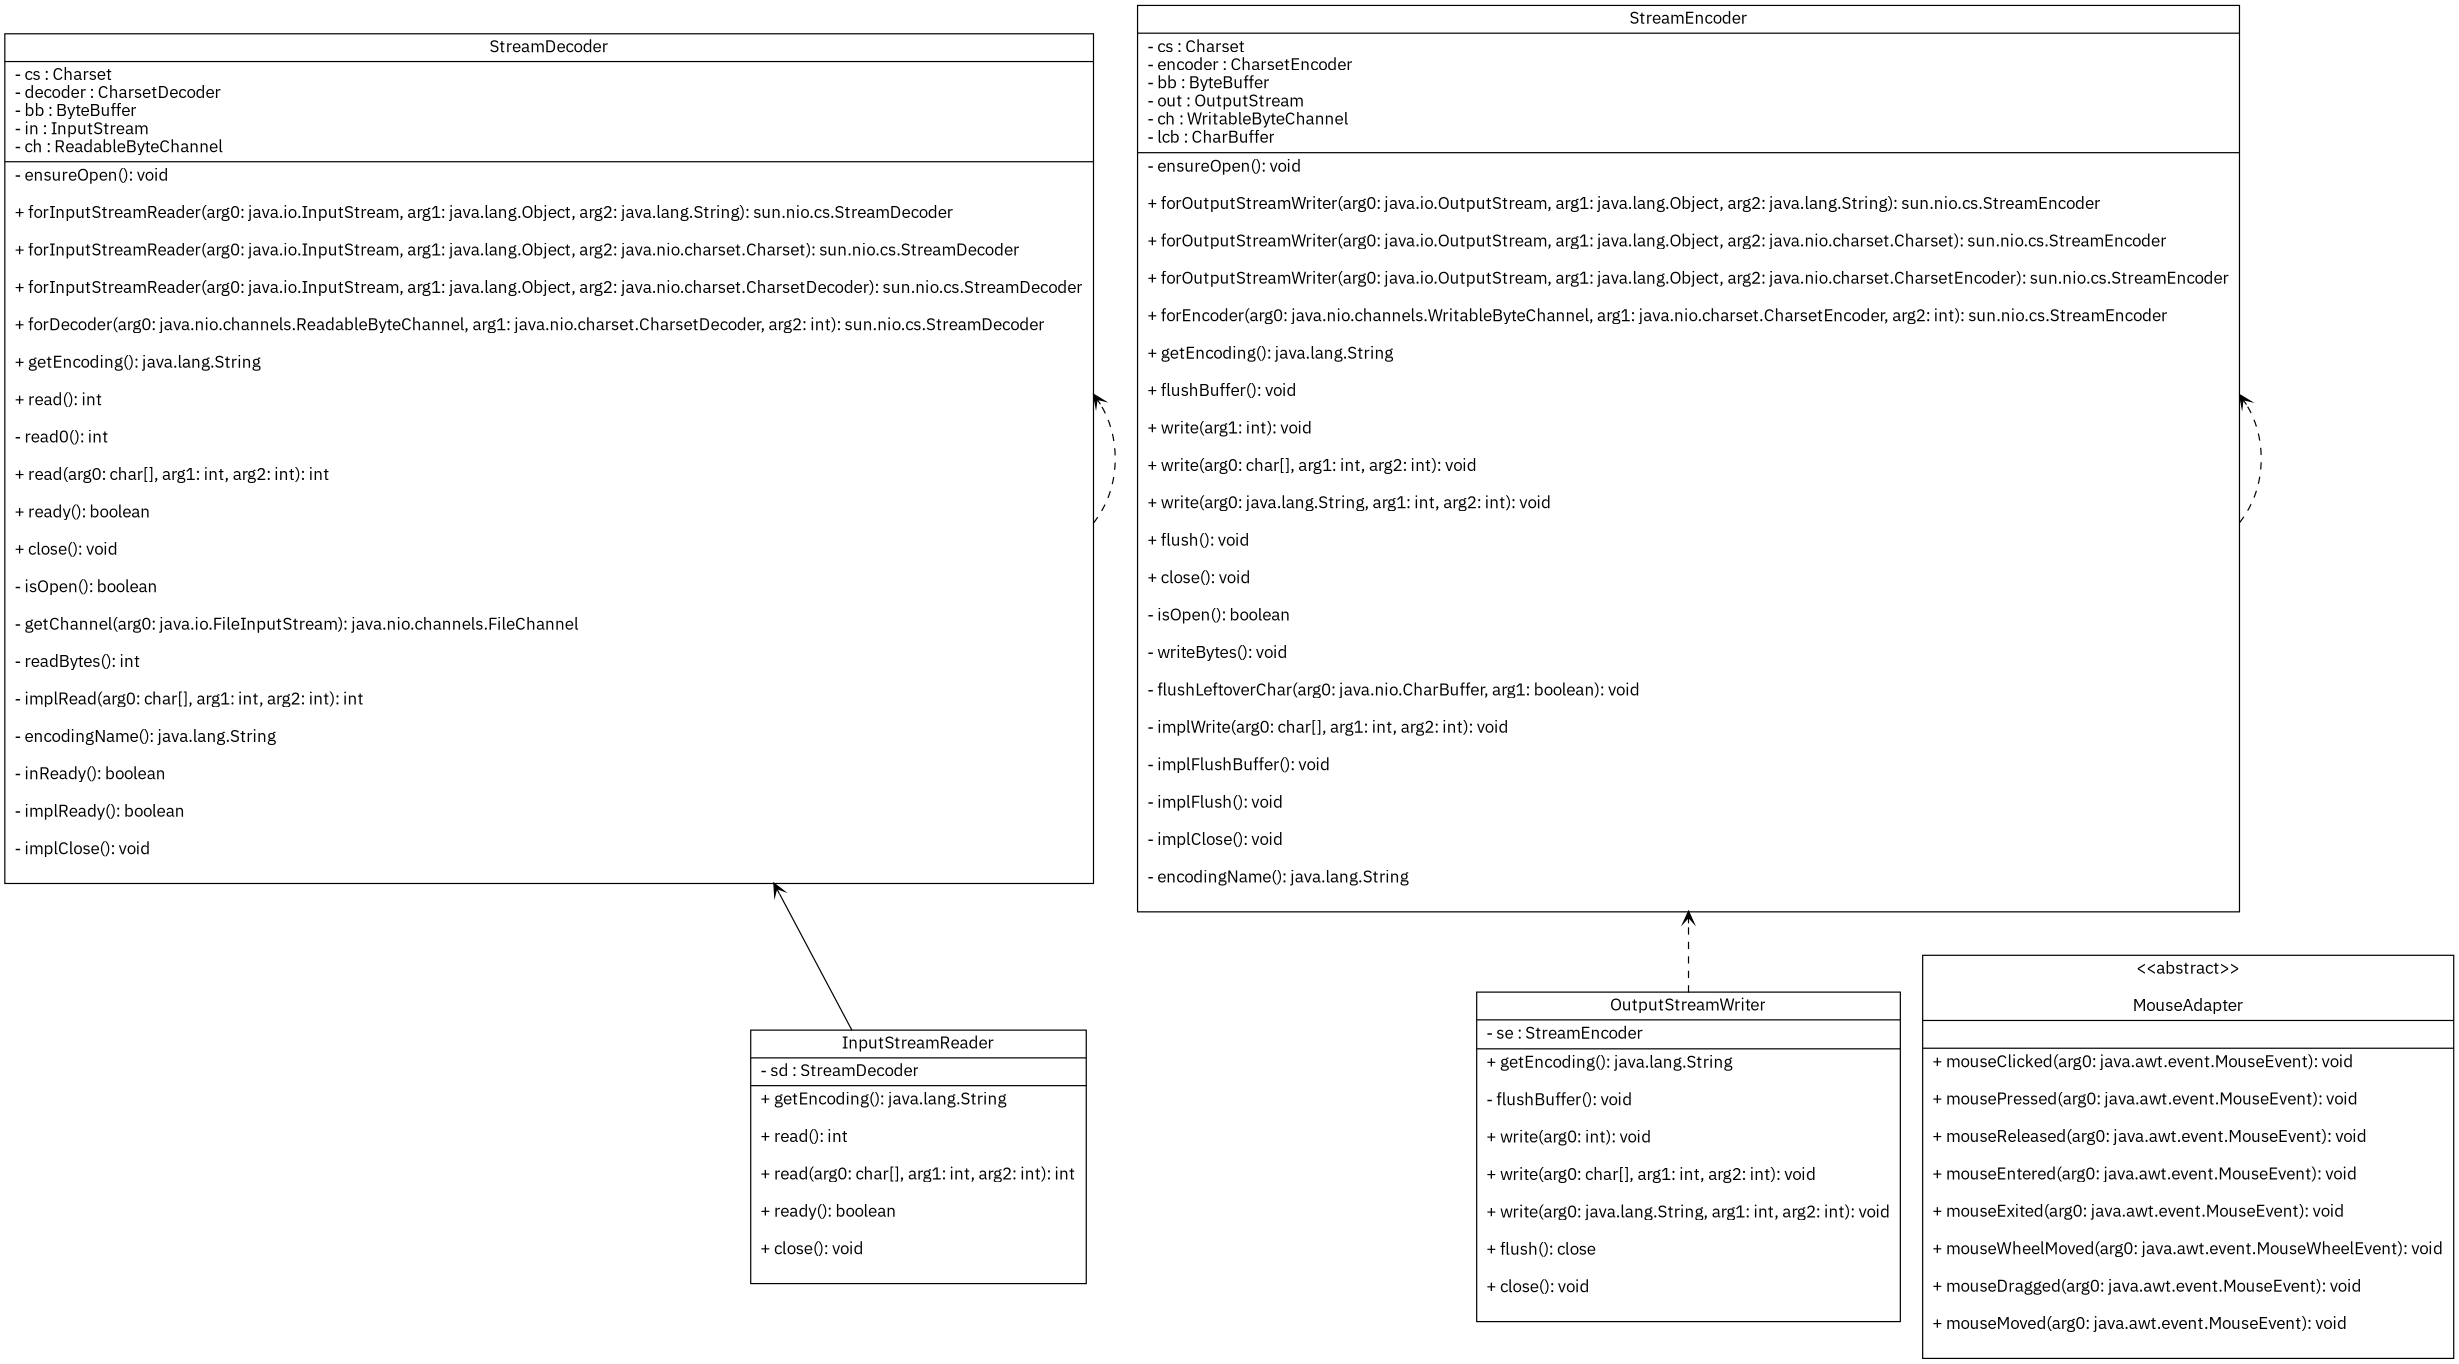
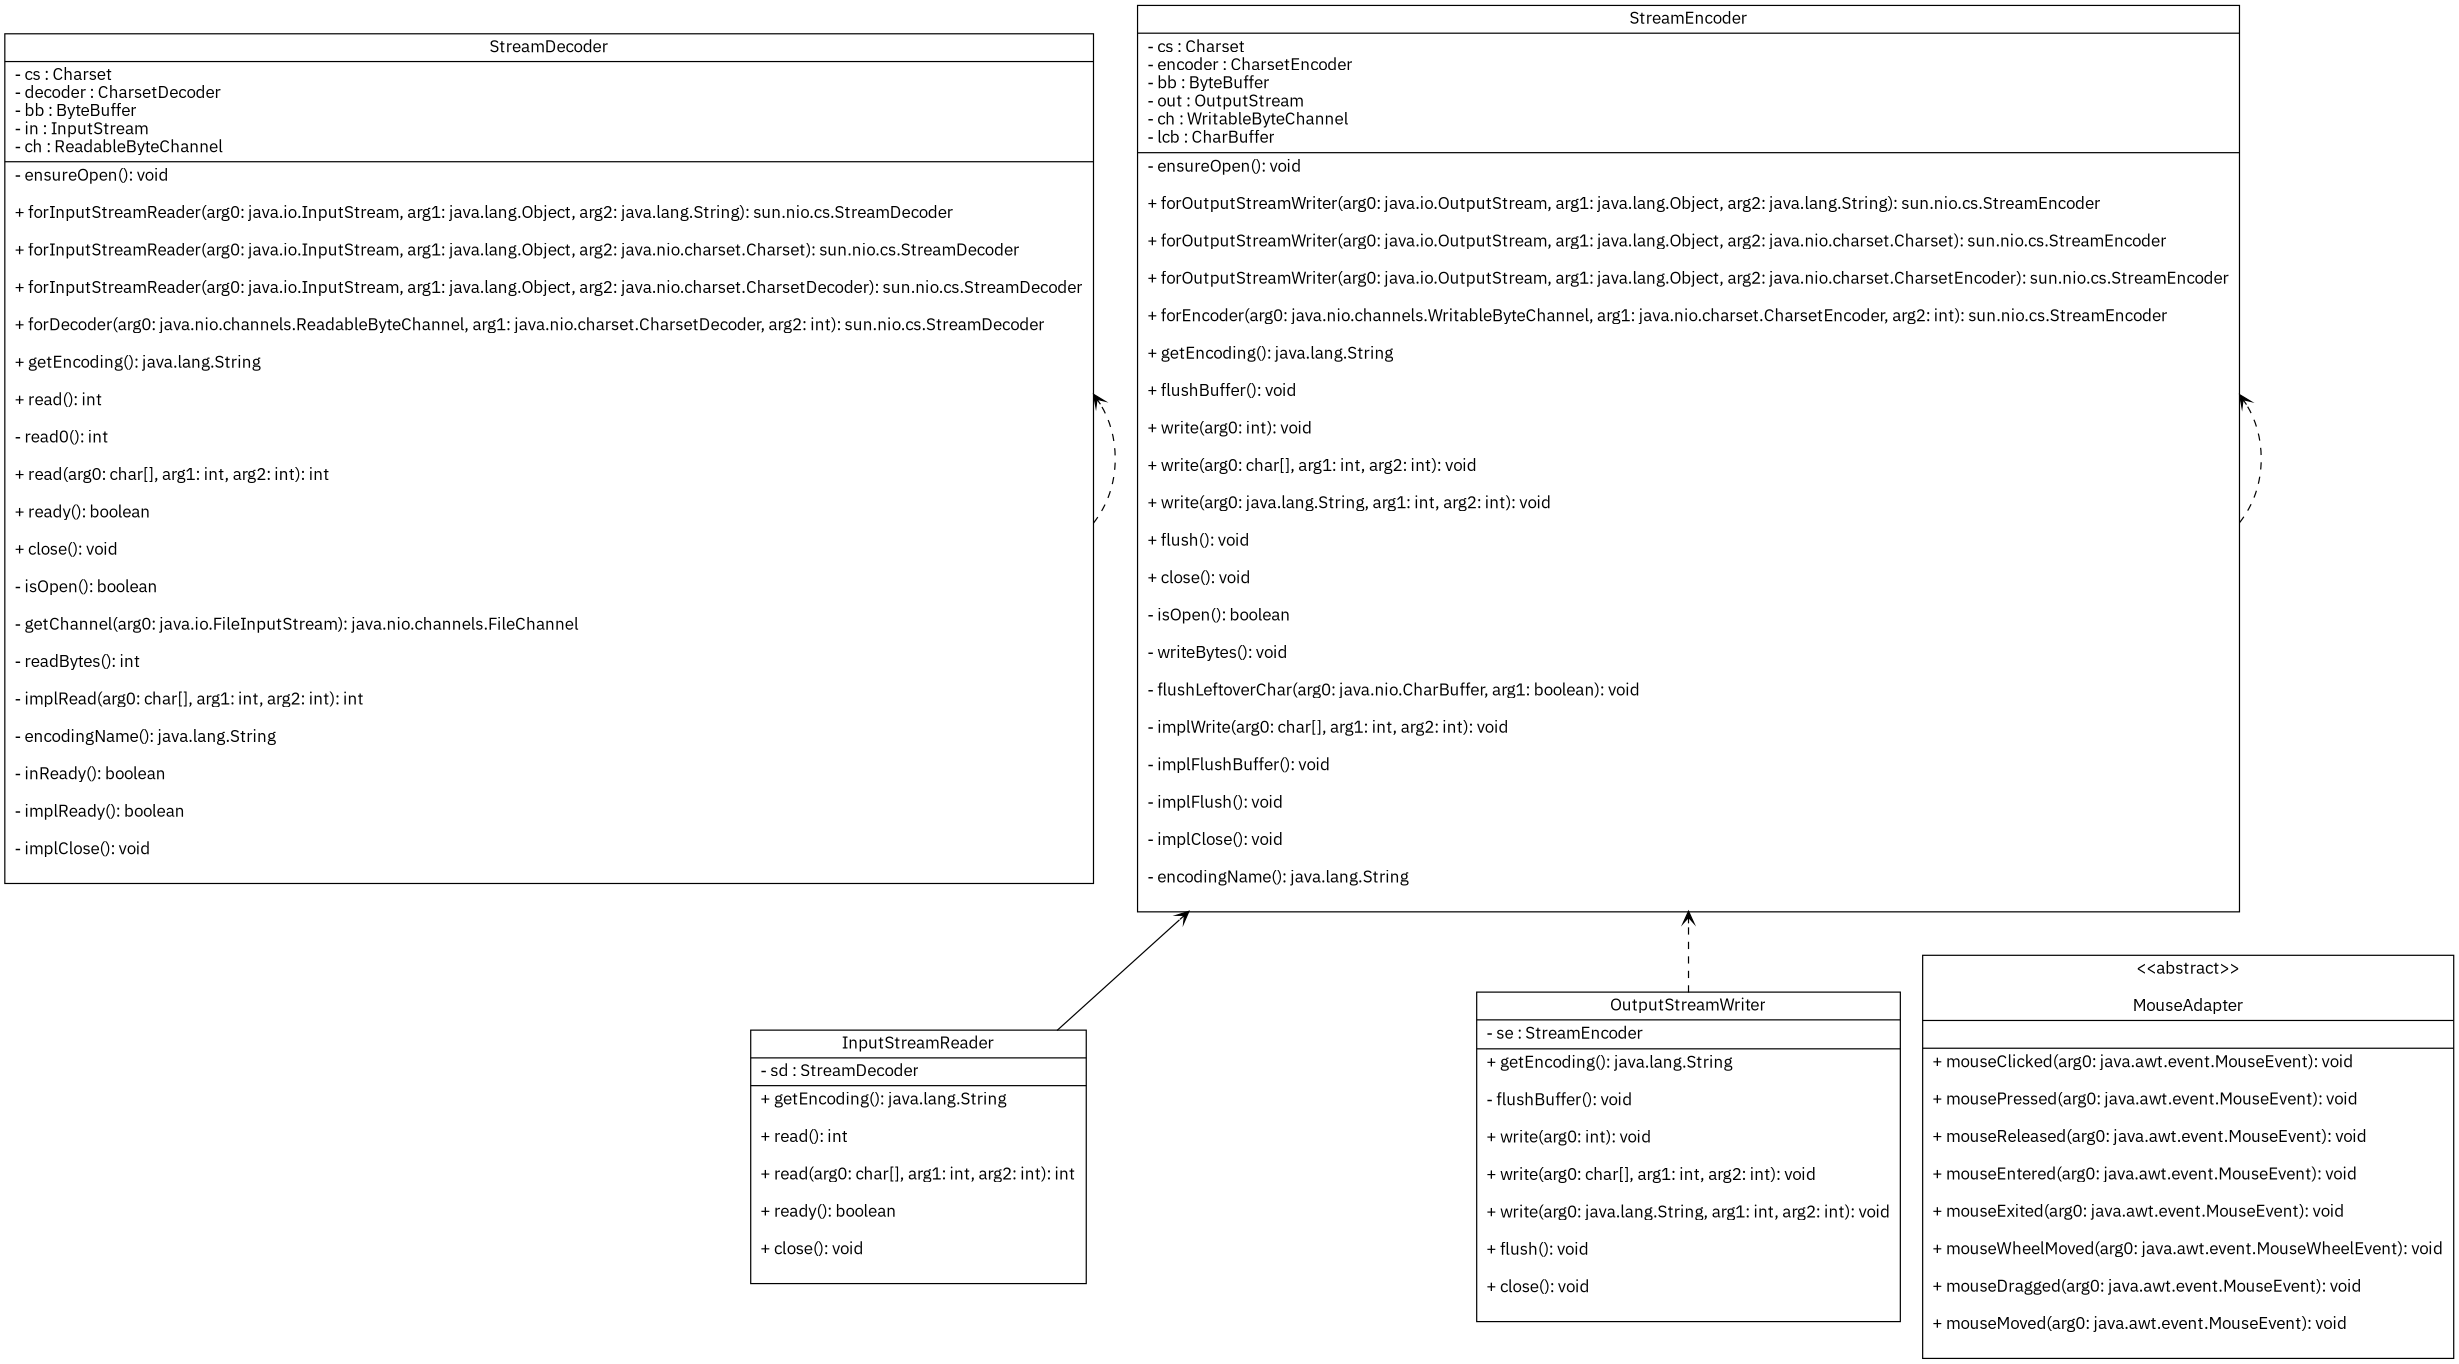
node "StreamEncoder": text "+ write(arg1: int): void" -> "+ write(arg0: int): void"
edge "InputStreamReader" -> "StreamDecoder": now "InputStreamReader" -> "StreamEncoder"
node "OutputStreamWriter": text "+ flush(): close" -> "+ flush(): void"
